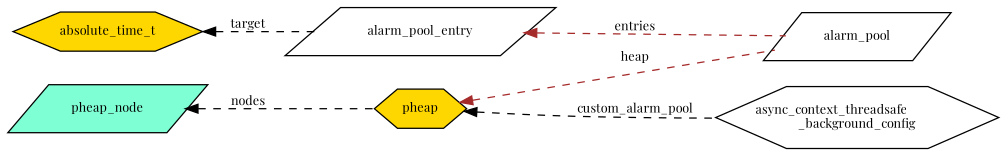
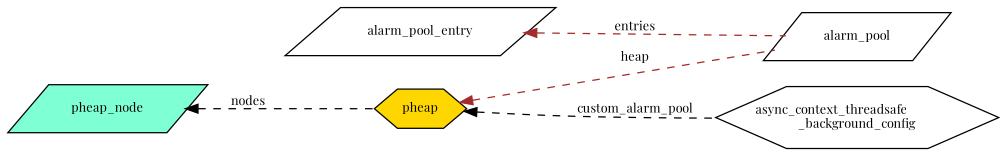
node "absolute_time_t": removed
